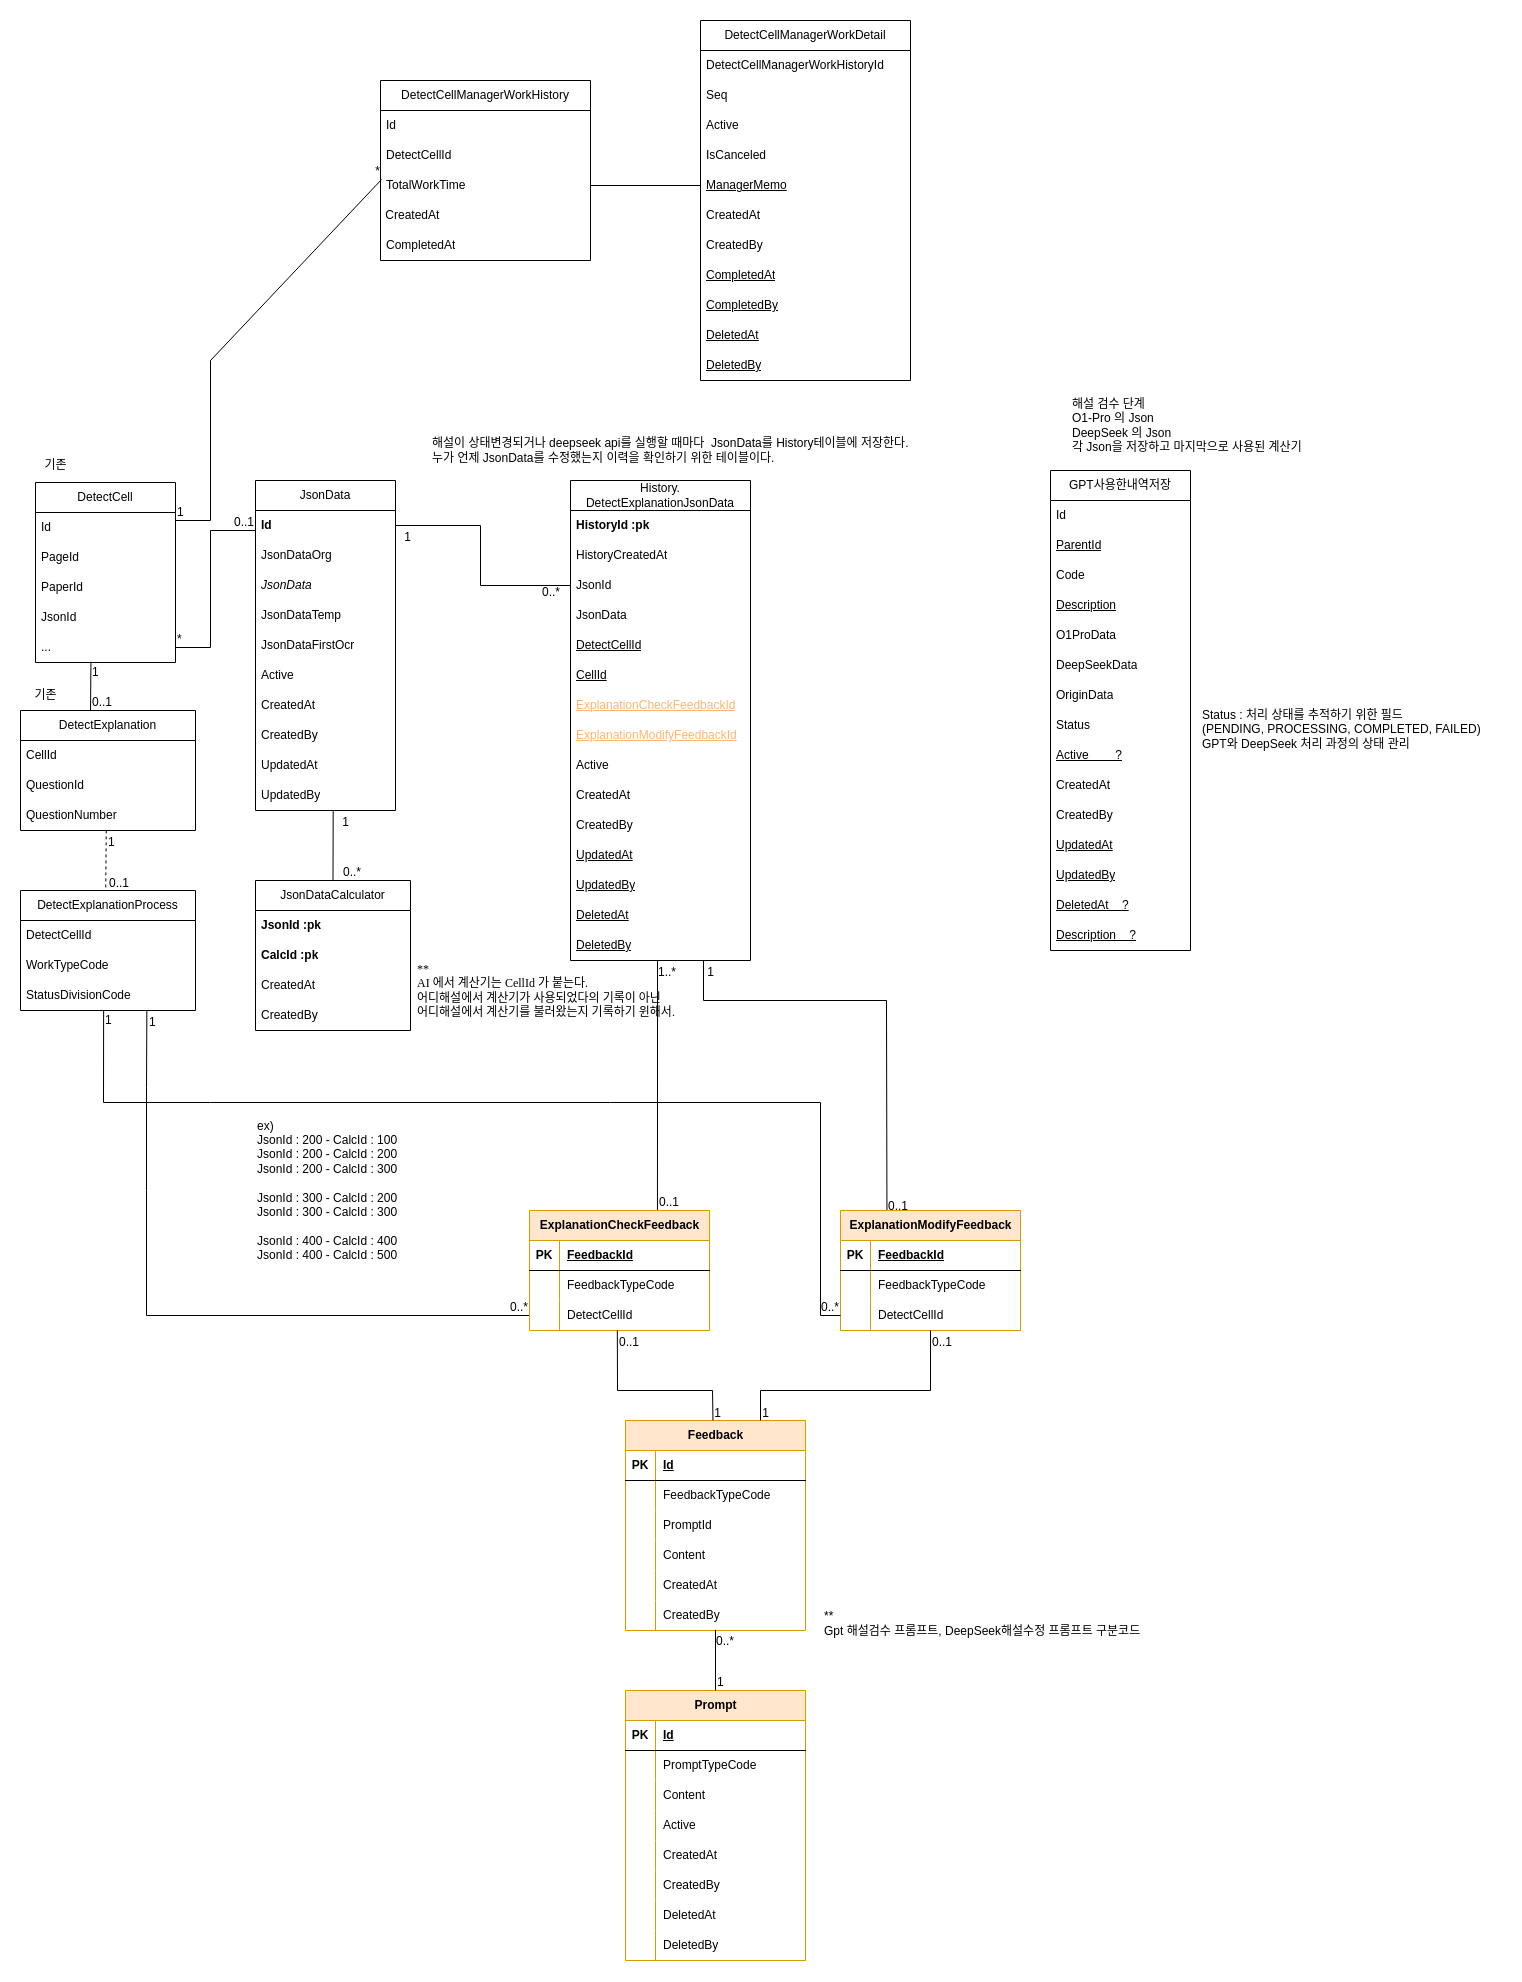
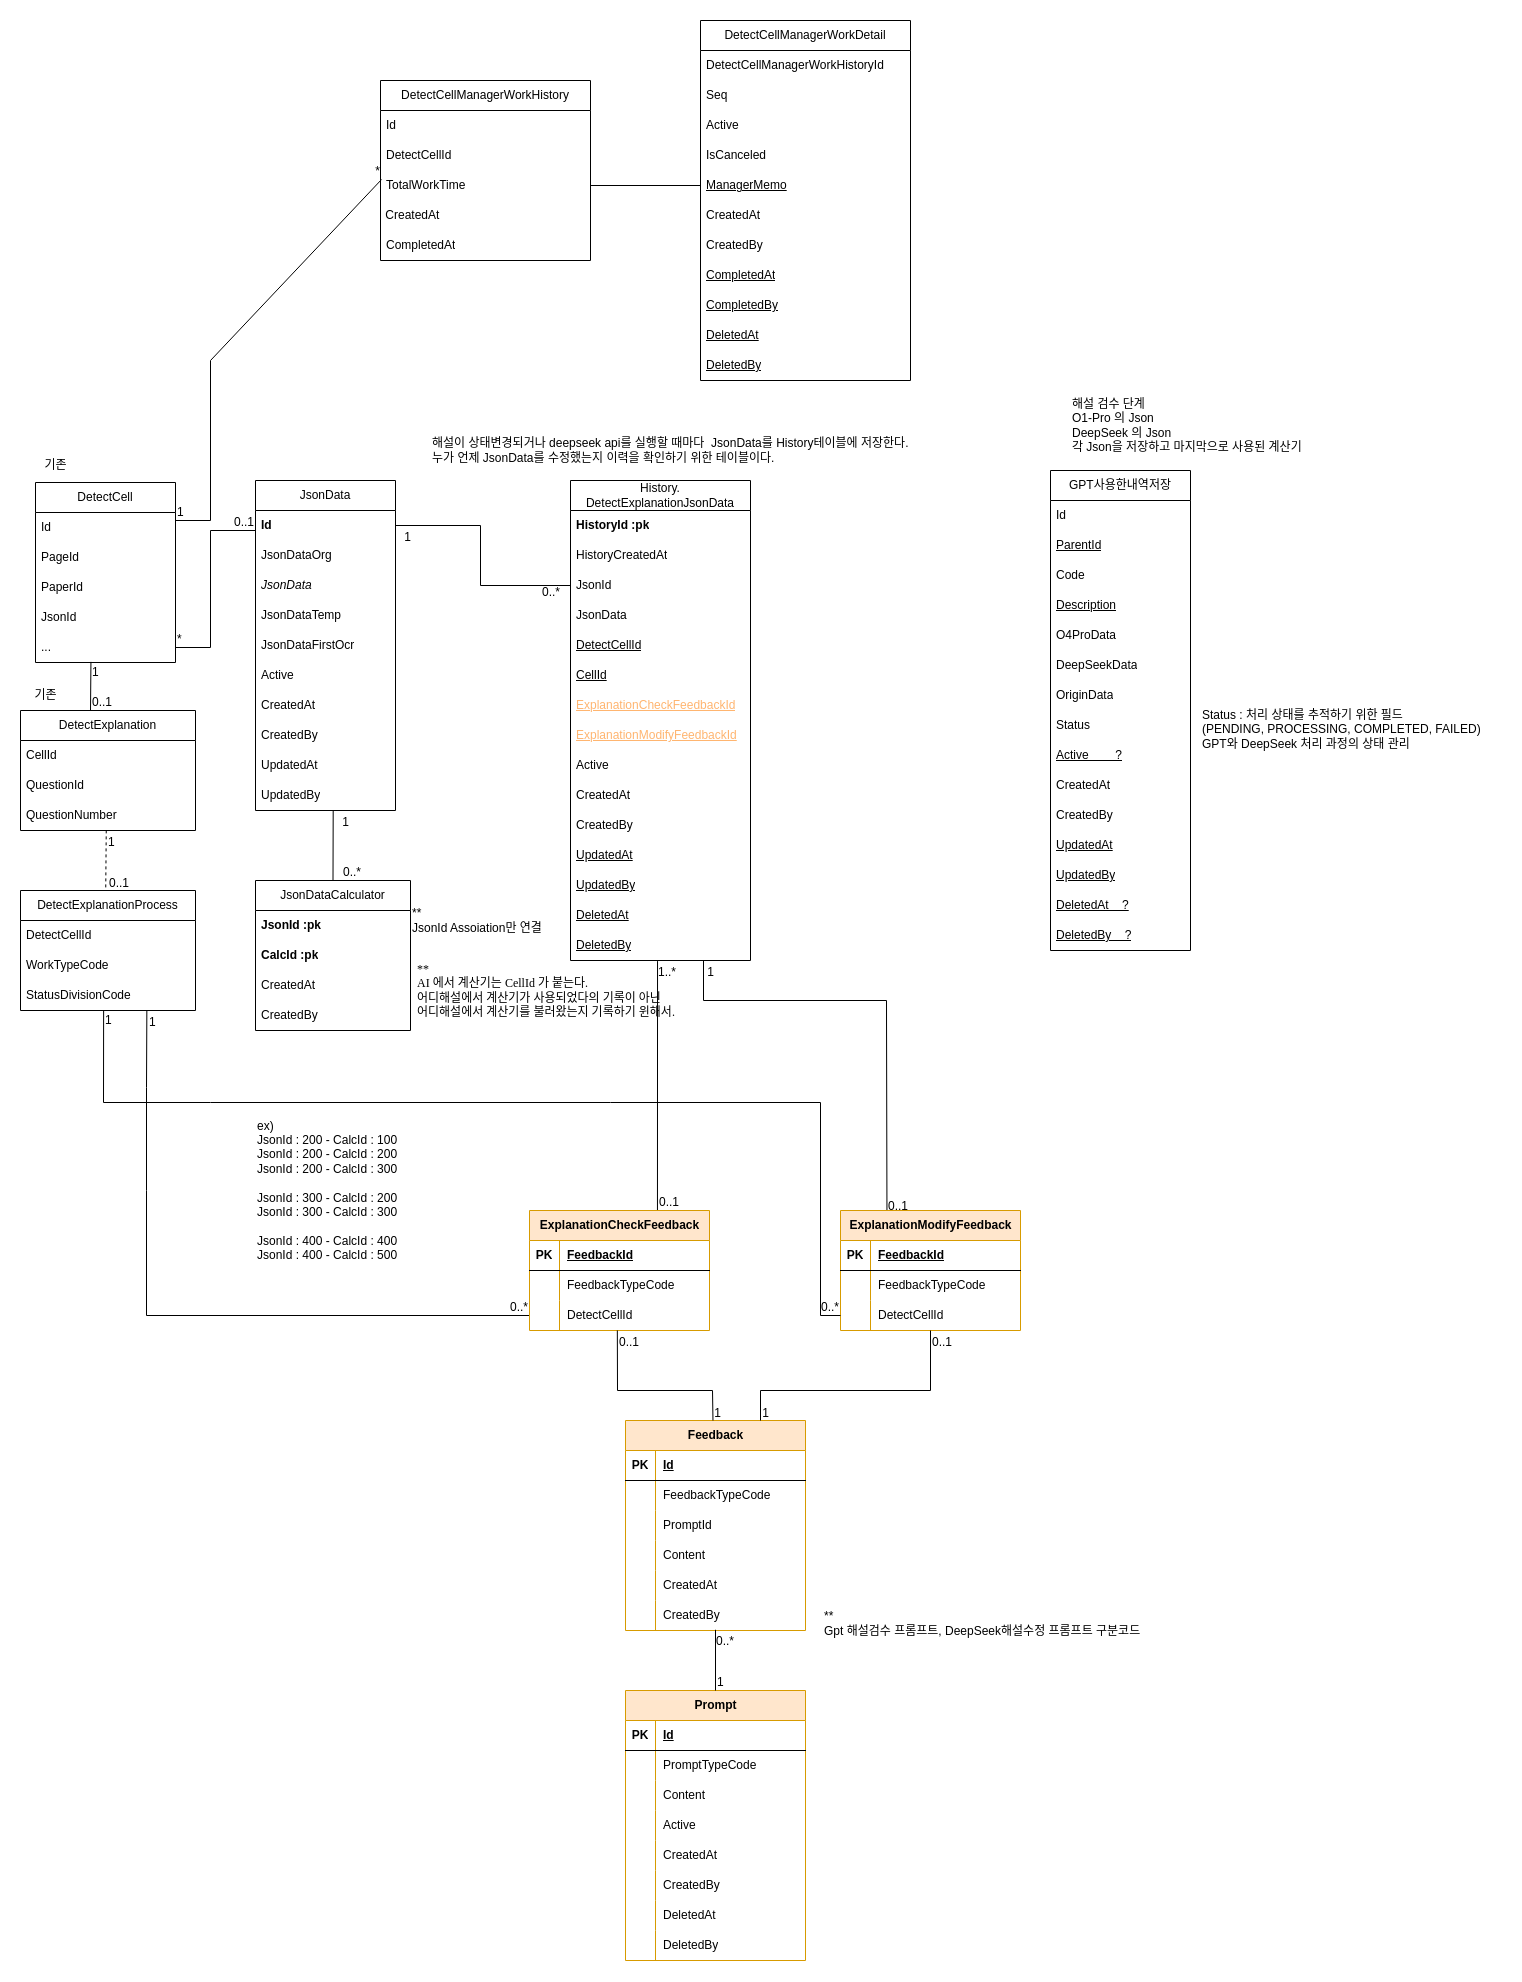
node "O1ProData": label "O1ProData" -> "O4ProData"
node "** JsonId Assoiation만 연결": added
node "Description ?": label "Description ?" -> "DeletedBy ?"
